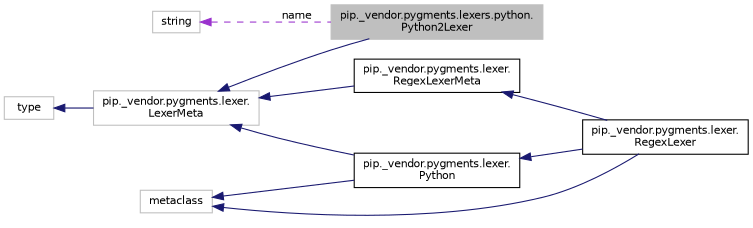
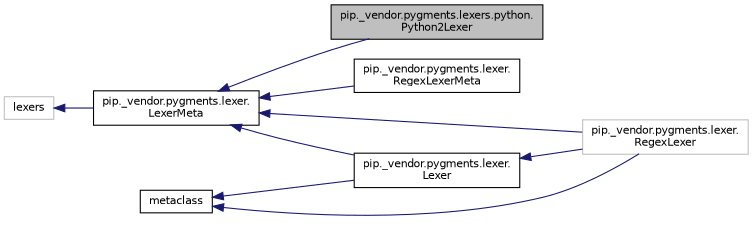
node "string": removed
node "pip._vendor.pygments.lexers.python. Python2Lexer": color grey75 -> black
edge "pip._vendor.pygments.lexer. RegexLexer" -> "pip._vendor.pygments.lexer. RegexLexerMeta": now "pip._vendor.pygments.lexer. RegexLexer" -> "pip._vendor.pygments.lexer. LexerMeta"
node "type": label "type" -> "lexers"
node "pip._vendor.pygments.lexer. LexerMeta": color grey75 -> black
node "pip._vendor.pygments.lexer. RegexLexer": color black -> grey75
node "pip._vendor.pygments.lexer. Python": label "pip._vendor.pygments.lexer. Python" -> "pip._vendor.pygments.lexer. Lexer"
node "metaclass": color grey75 -> black
